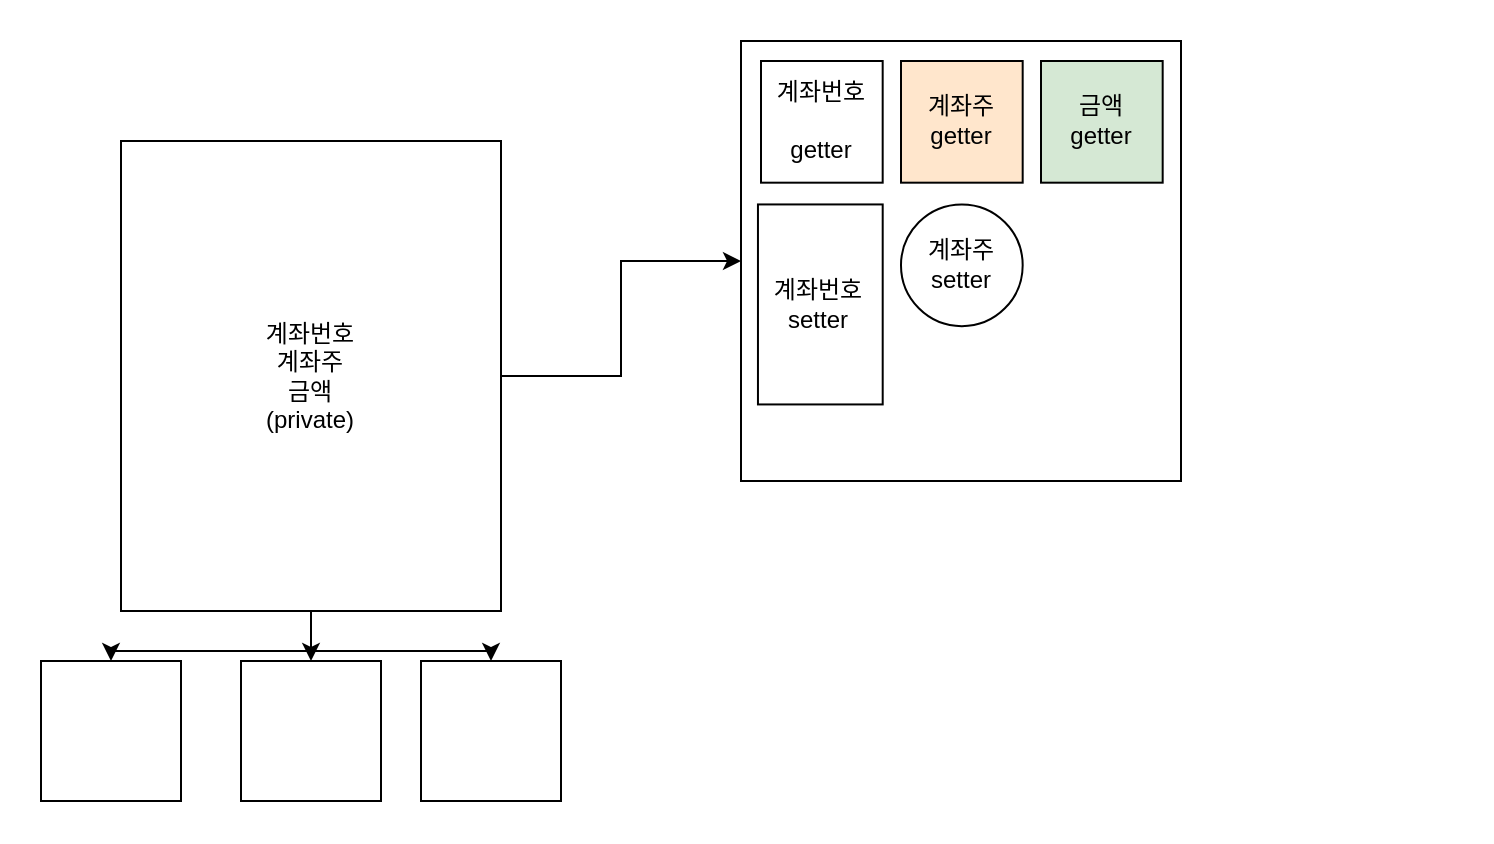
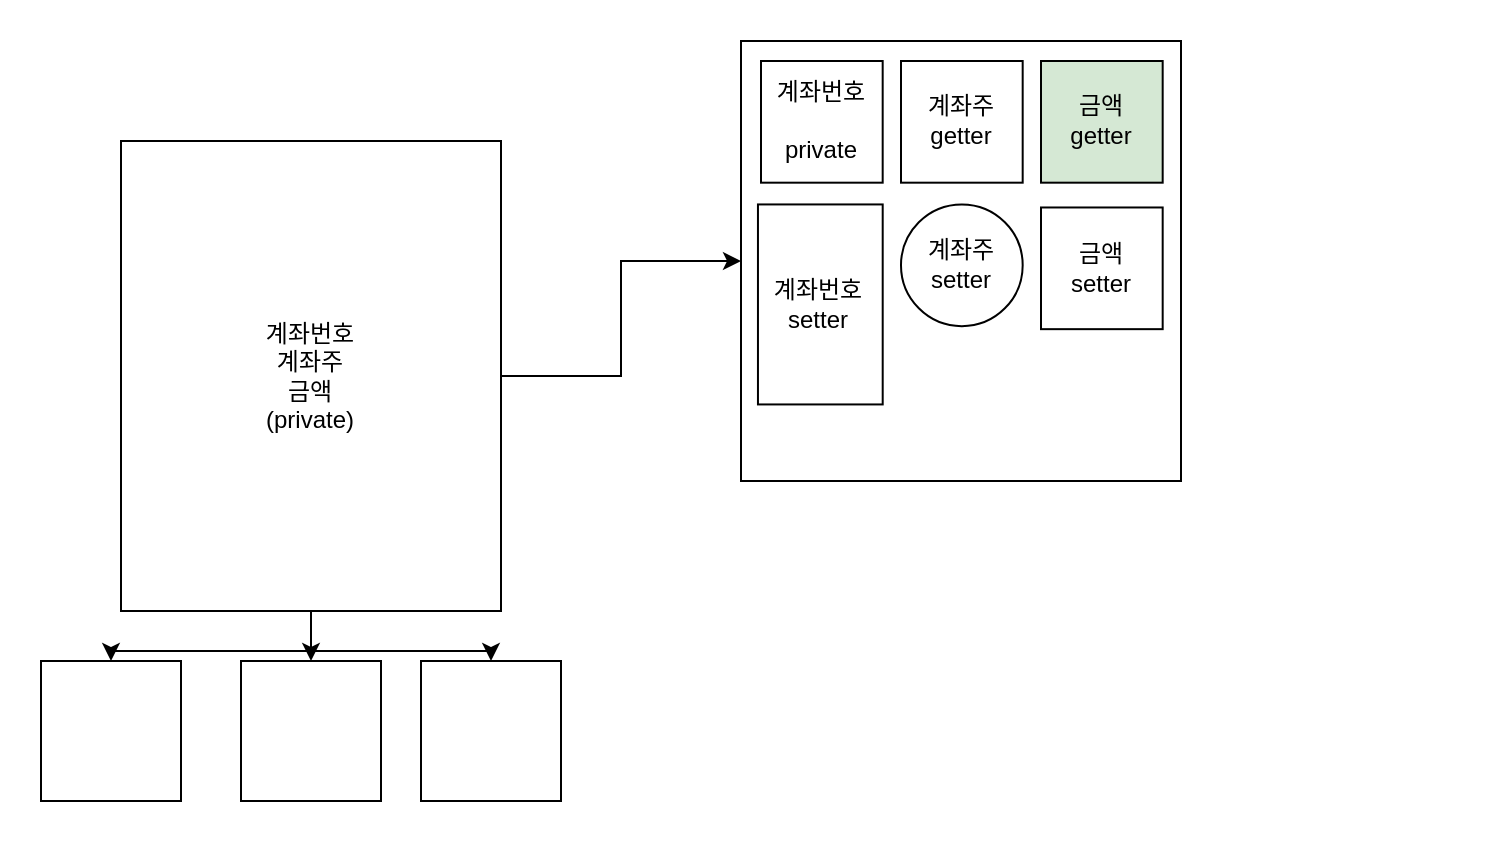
node "계좌번호 getter": label "계좌번호 getter" -> "계좌번호 private"
node "계좌주 getter": fillcolor #ffe6cc -> #ffffff
node "금액 setter": added
